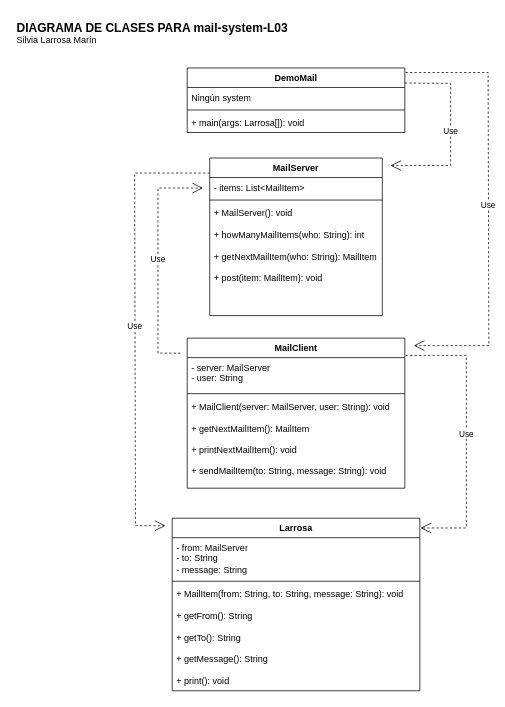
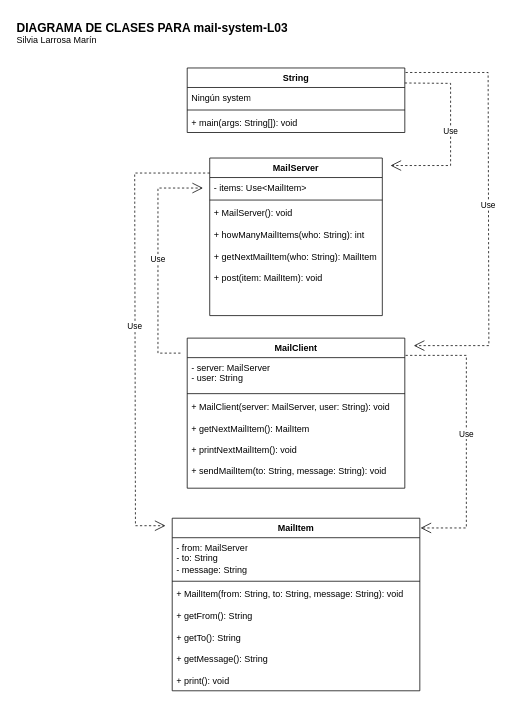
node "DemoMail": label "DemoMail" -> "String"
node "+ main(args: Larrosa[]): void": label "+ main(args: Larrosa[]): void" -> "+ main(args: String[]): void"
node "- items: List<MailItem>": label "- items: List<MailItem>" -> "- items: Use<MailItem>"
node "Larrosa": label "Larrosa" -> "MailItem"
